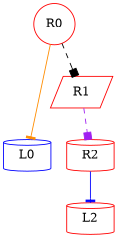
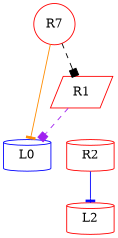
node "R0": label "R0" -> "R7"
edge "R1" -> "R2": now "R1" -> "L0"
